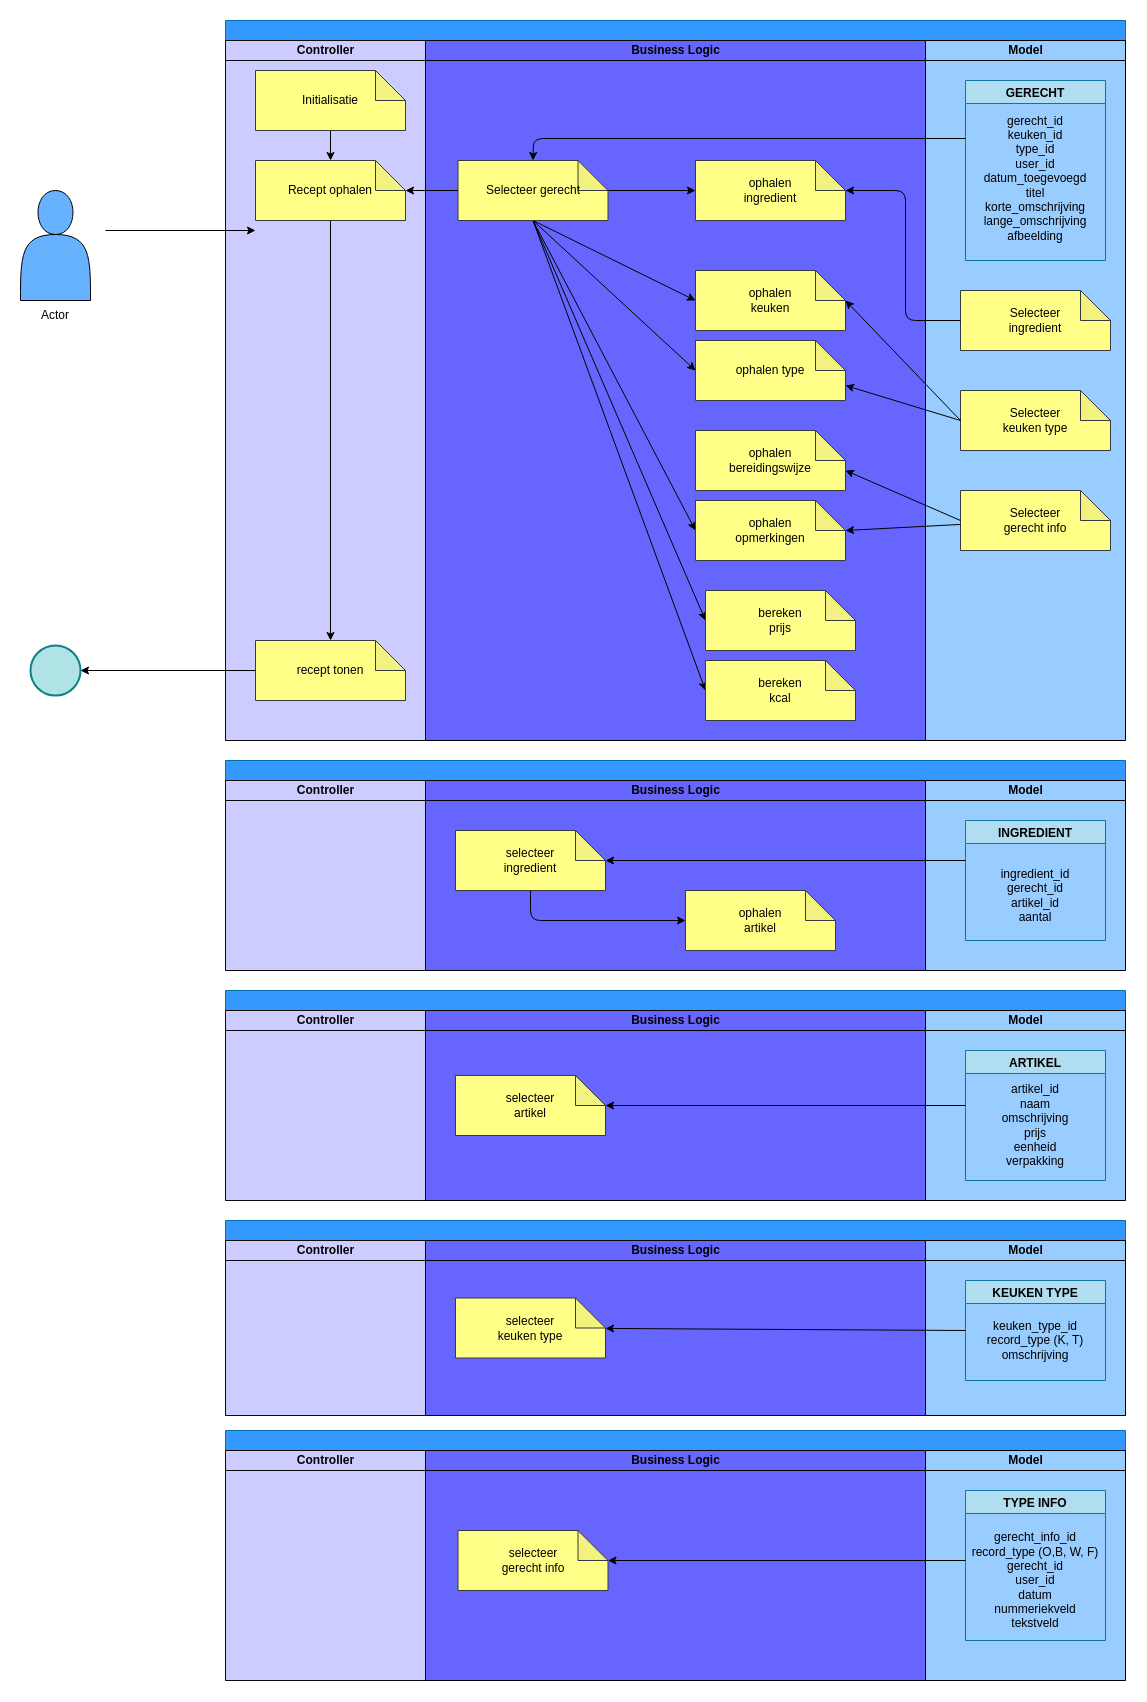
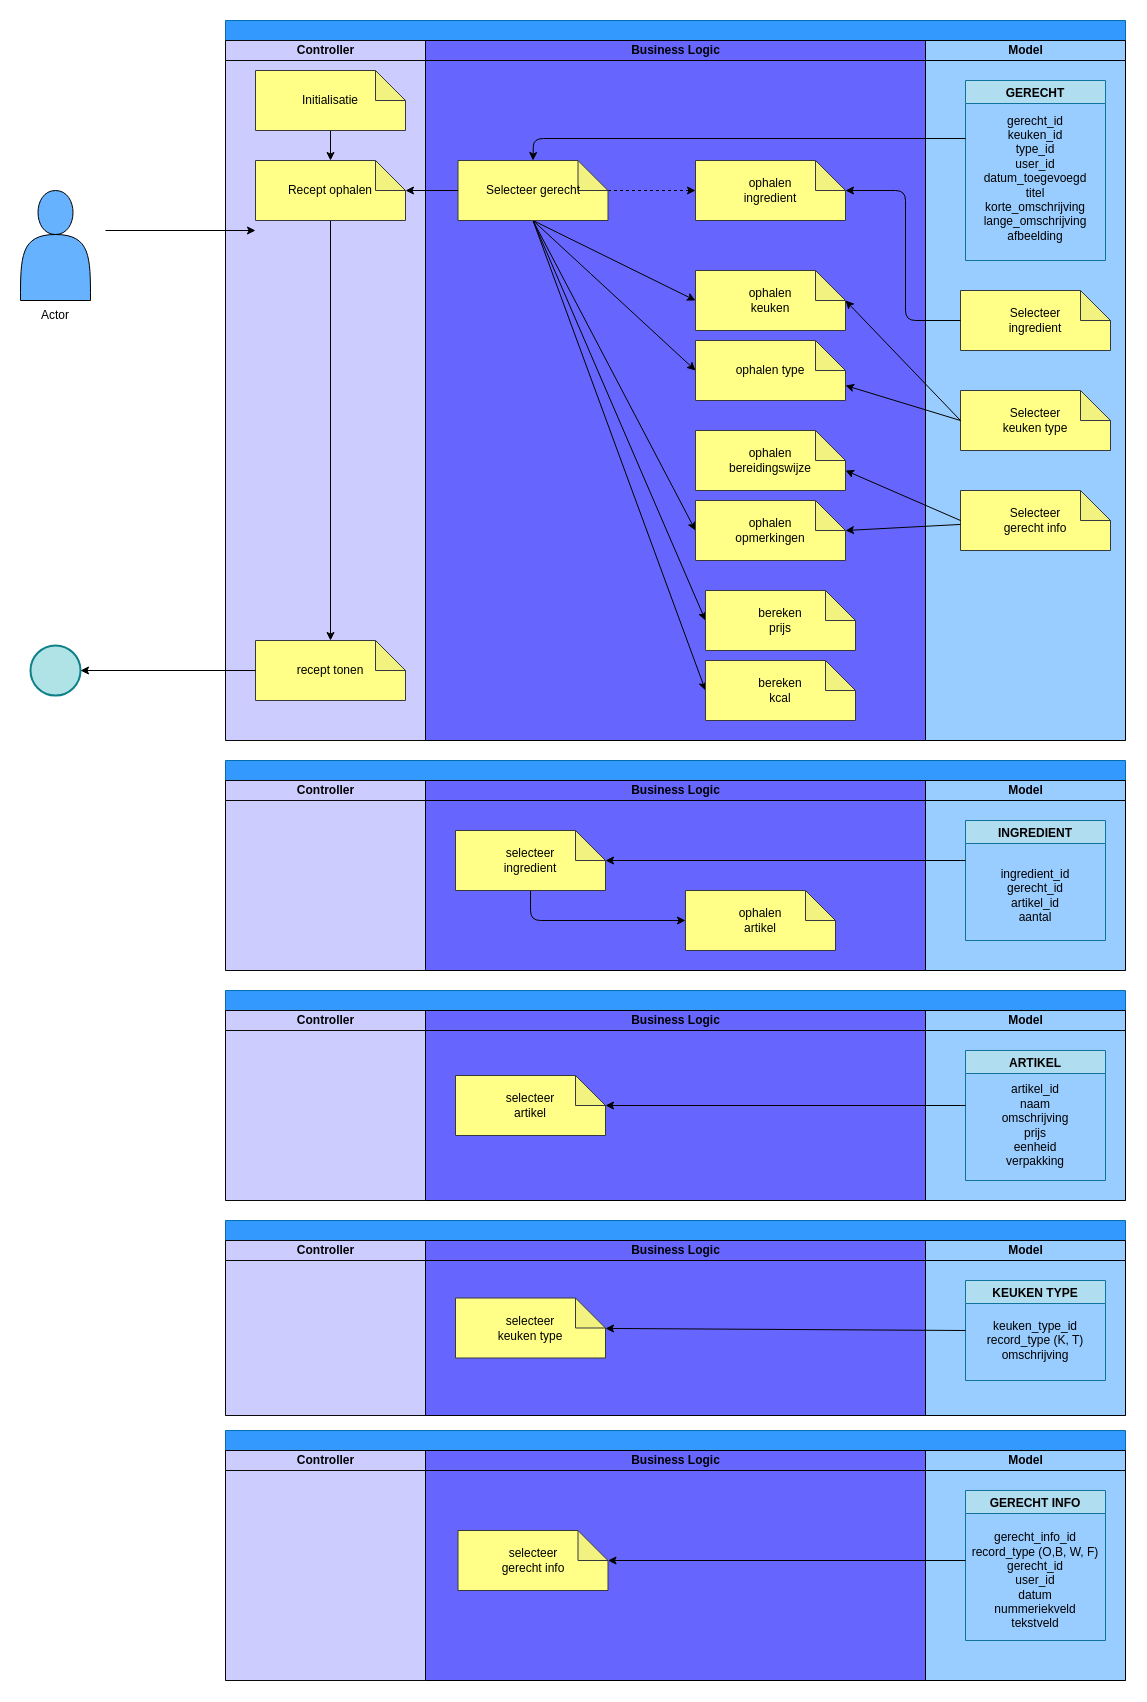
edge "Selecteer gerecht" -> "ophalen ingredient": style solid -> dashed
node "TYPE INFO": label "TYPE INFO" -> "GERECHT INFO"
